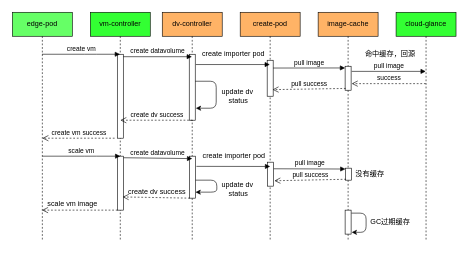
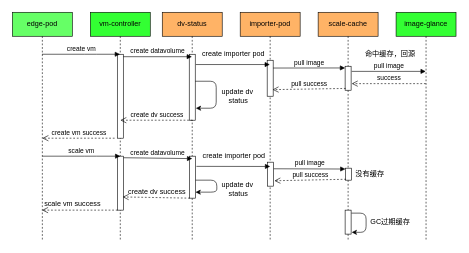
node "dv-controller": label "dv-controller" -> "dv-status"
node "create-pod": label "create-pod" -> "importer-pod"
node "image-cache": label "image-cache" -> "scale-cache"
node "cloud-glance": label "cloud-glance" -> "image-glance"
node "scale vm image": label "scale vm image" -> "scale vm success"
